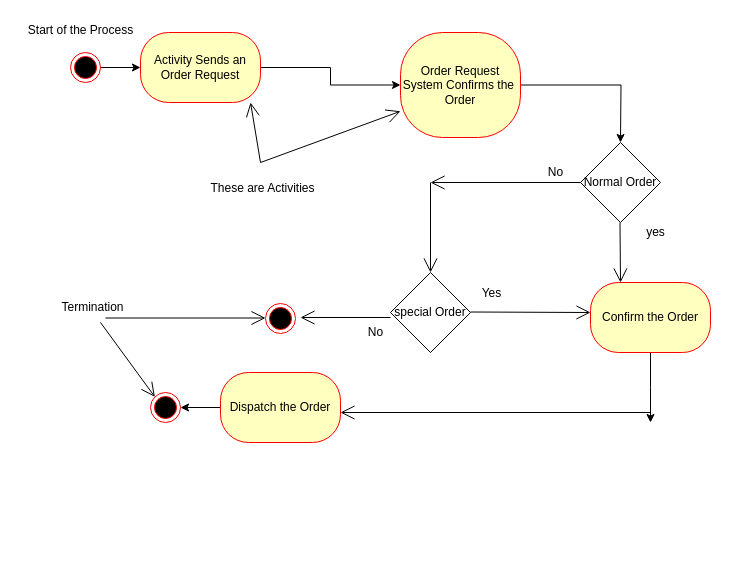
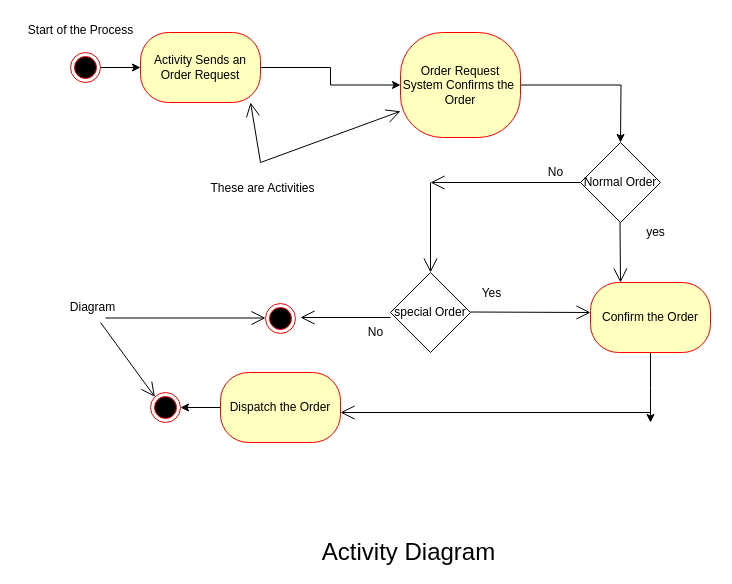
node "Termination": label "Termination" -> "Diagram"
node "Activity Diagram": added
